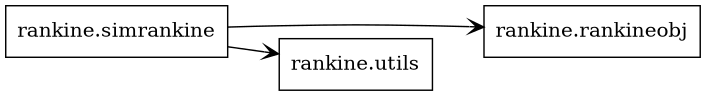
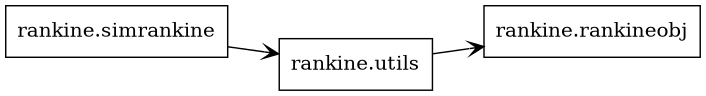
edge "rankine.simrankine" -> "rankine.rankineobj": now "rankine.utils" -> "rankine.rankineobj"
